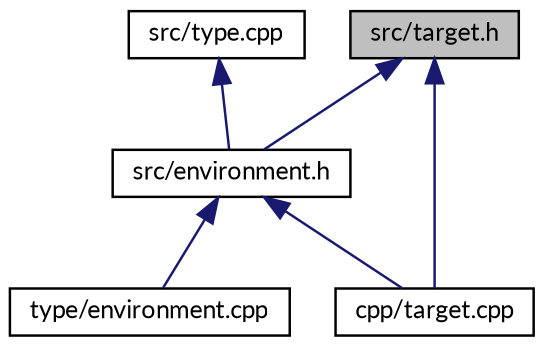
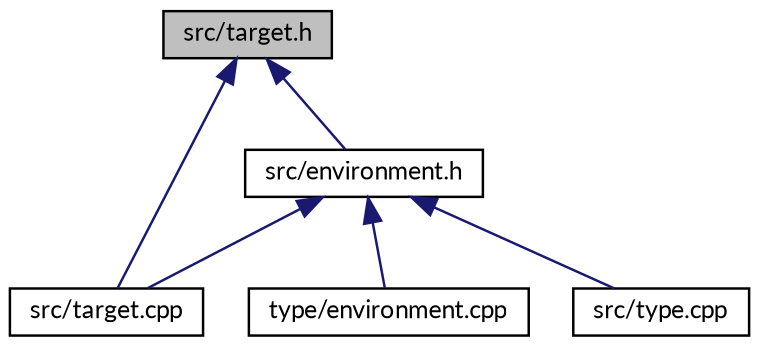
edge "src/environment.h" -> "src/type.cpp": reversed
node "cpp/target.cpp": label "cpp/target.cpp" -> "src/target.cpp"
